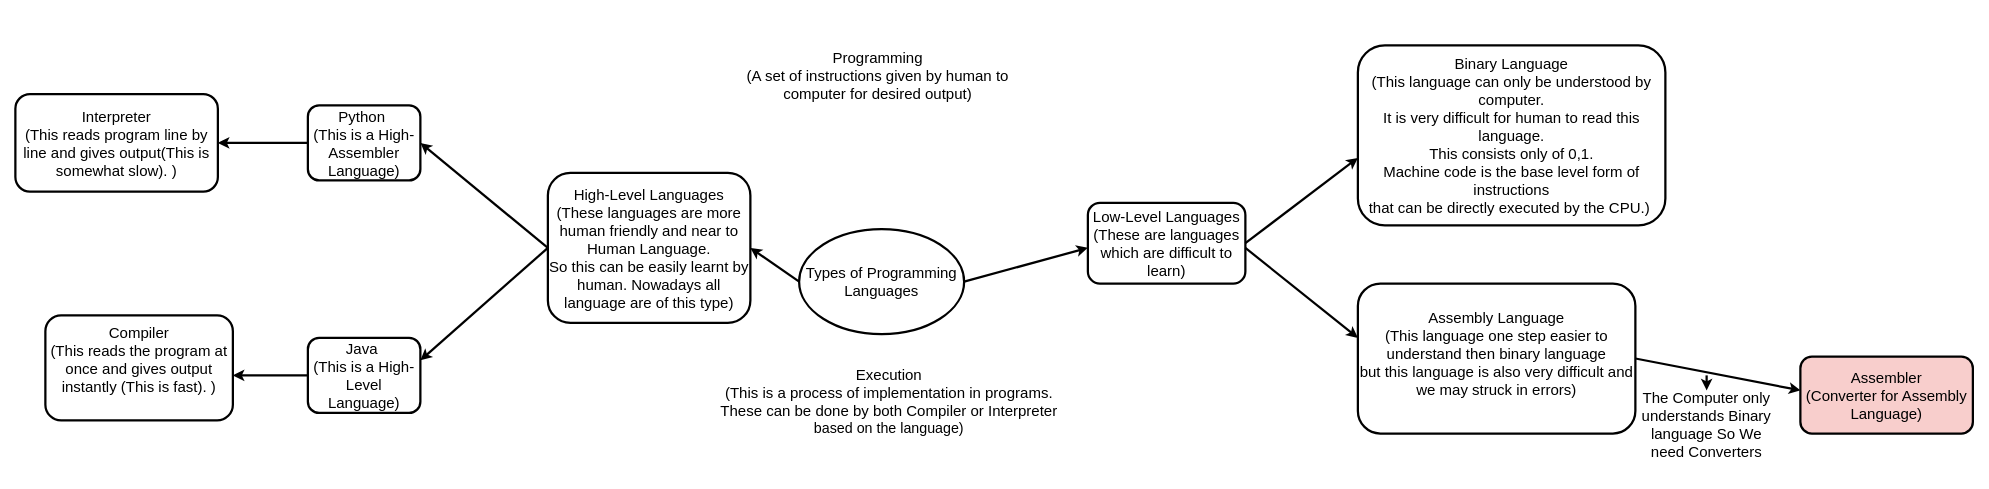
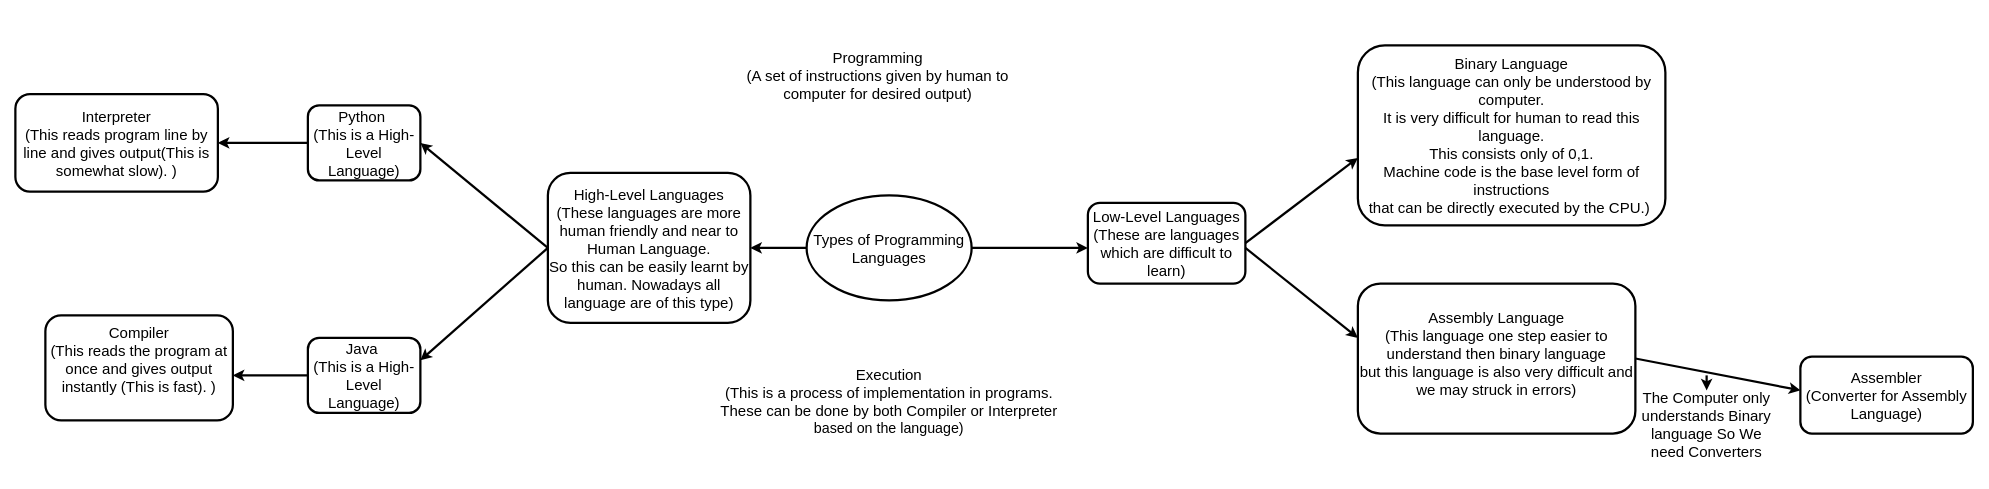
node "Python (This is a High-Assembler Language)": label "Python (This is a High-Assembler Language)" -> "Python (This is a High-Level Language)"
node "Types of Programming Languages": moved (882, 282) -> (889, 248)
node "Assembler (Converter for Assembly Language)": fillcolor #f8cecc -> #ffffff
